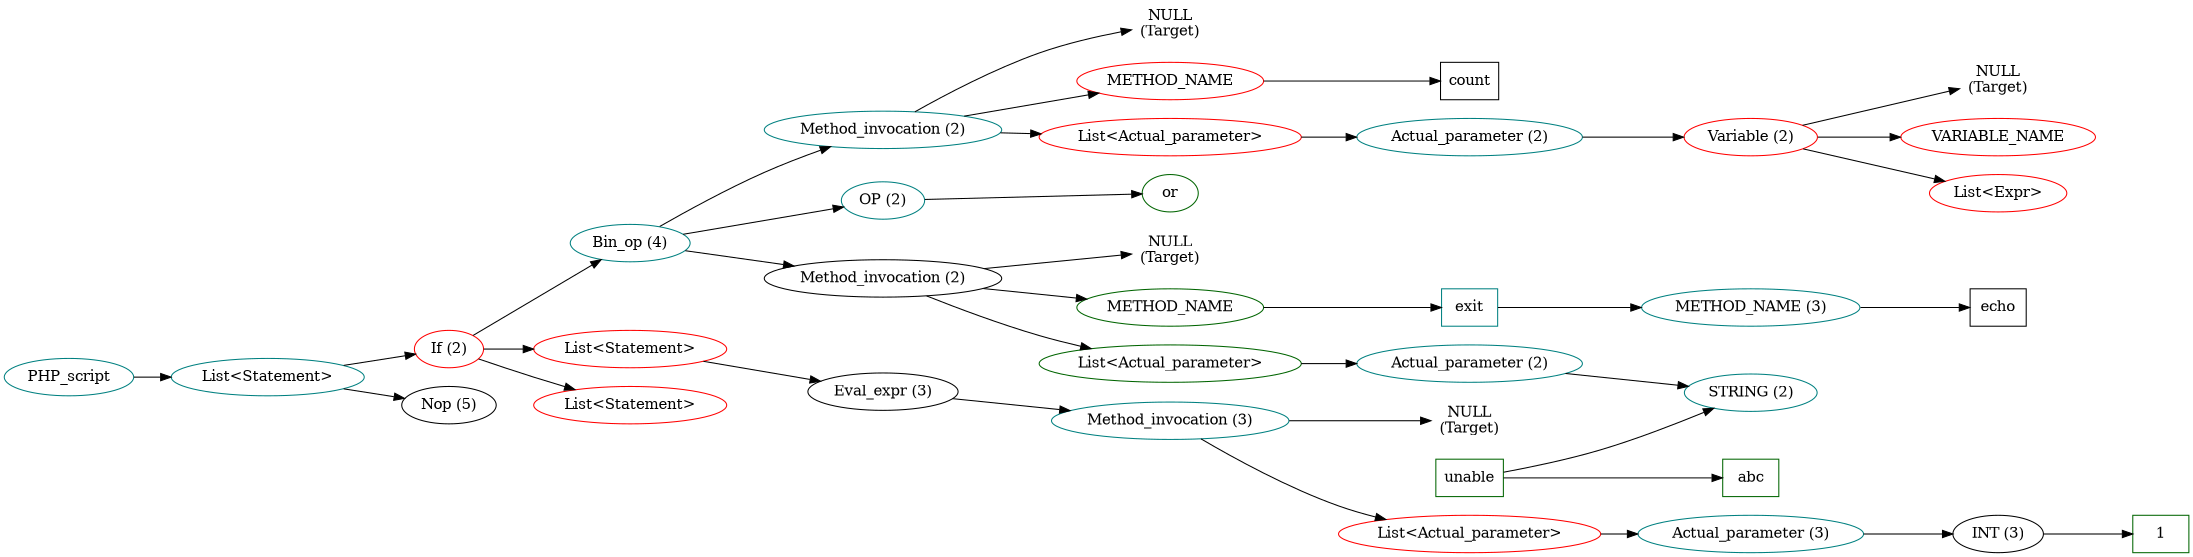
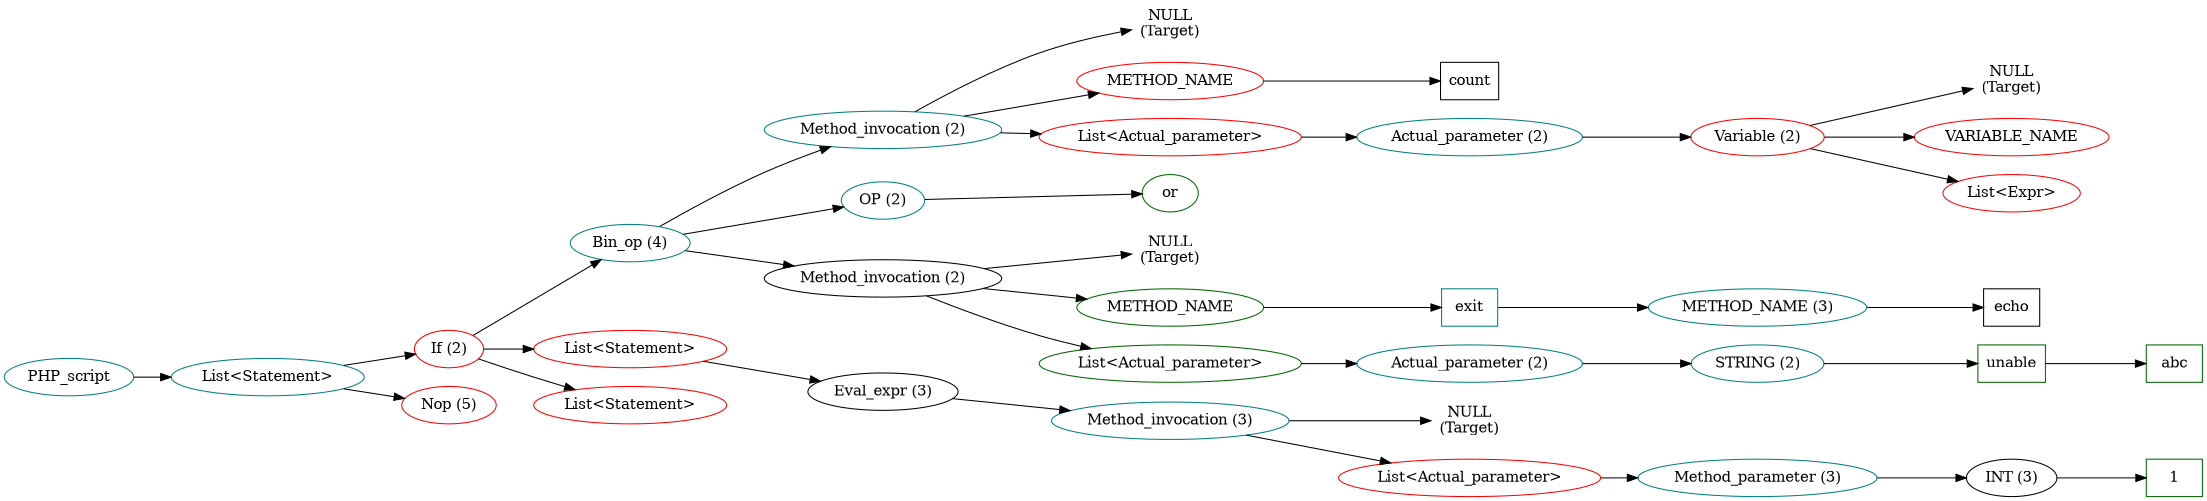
node "Nop (5)": color black -> red
edge "unable" -> "STRING (2)": reversed
node "Actual_parameter (3)": label "Actual_parameter (3)" -> "Method_parameter (3)"
